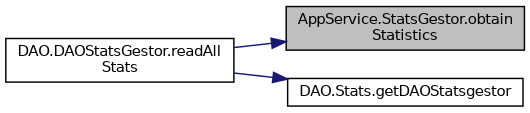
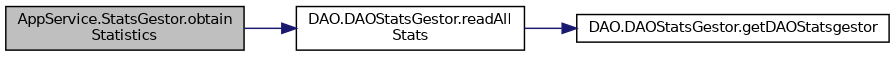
edge "DAO.DAOStatsGestor.readAll Stats" -> "AppService.StatsGestor.obtain Statistics": reversed
node "DAO.Stats.getDAOStatsgestor": label "DAO.Stats.getDAOStatsgestor" -> "DAO.DAOStatsGestor.getDAOStatsgestor"
